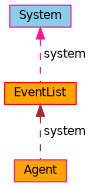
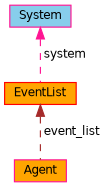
edge "Agent" -> "EventList": label " system" -> " event_list"
